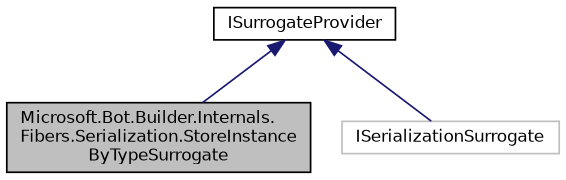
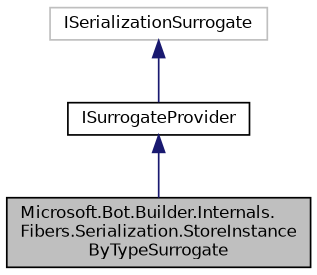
edge "ISerializationSurrogate" -> "ISurrogateProvider": reversed
